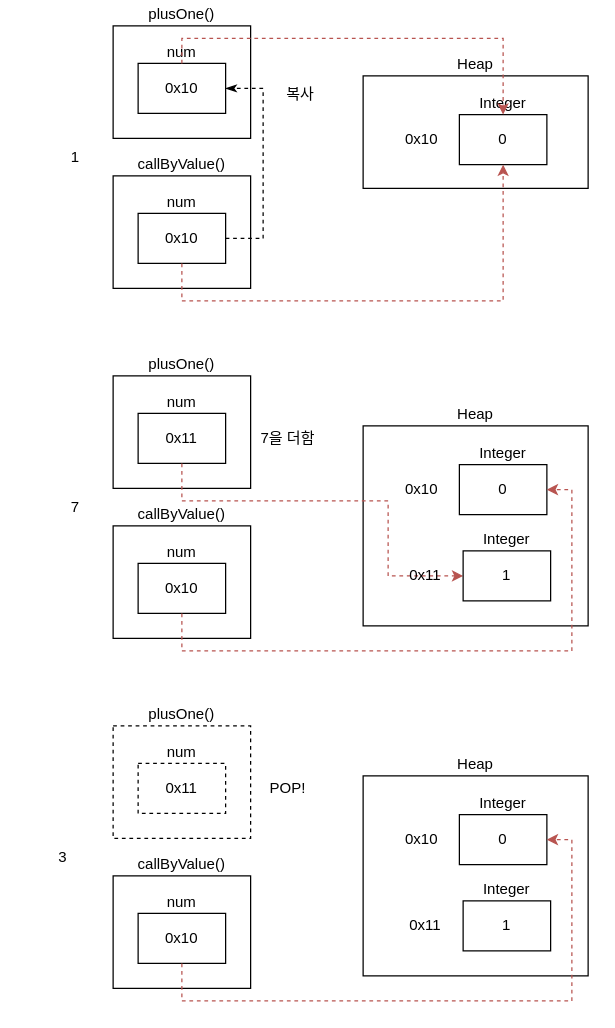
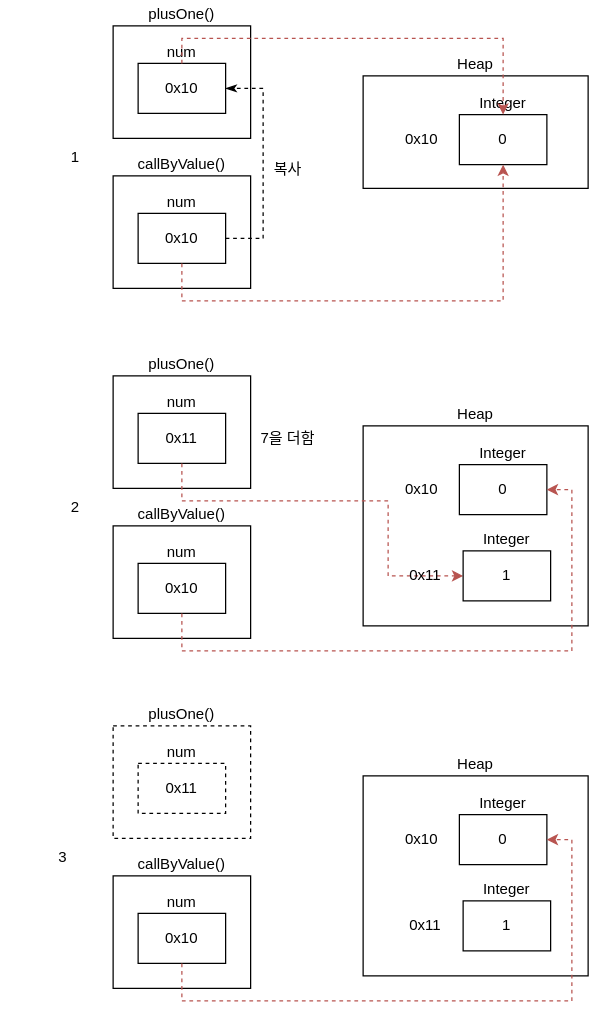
node "복사": moved (301, 94) -> (288, 169)
node "7": label "7" -> "2"
node "POP!": removed
